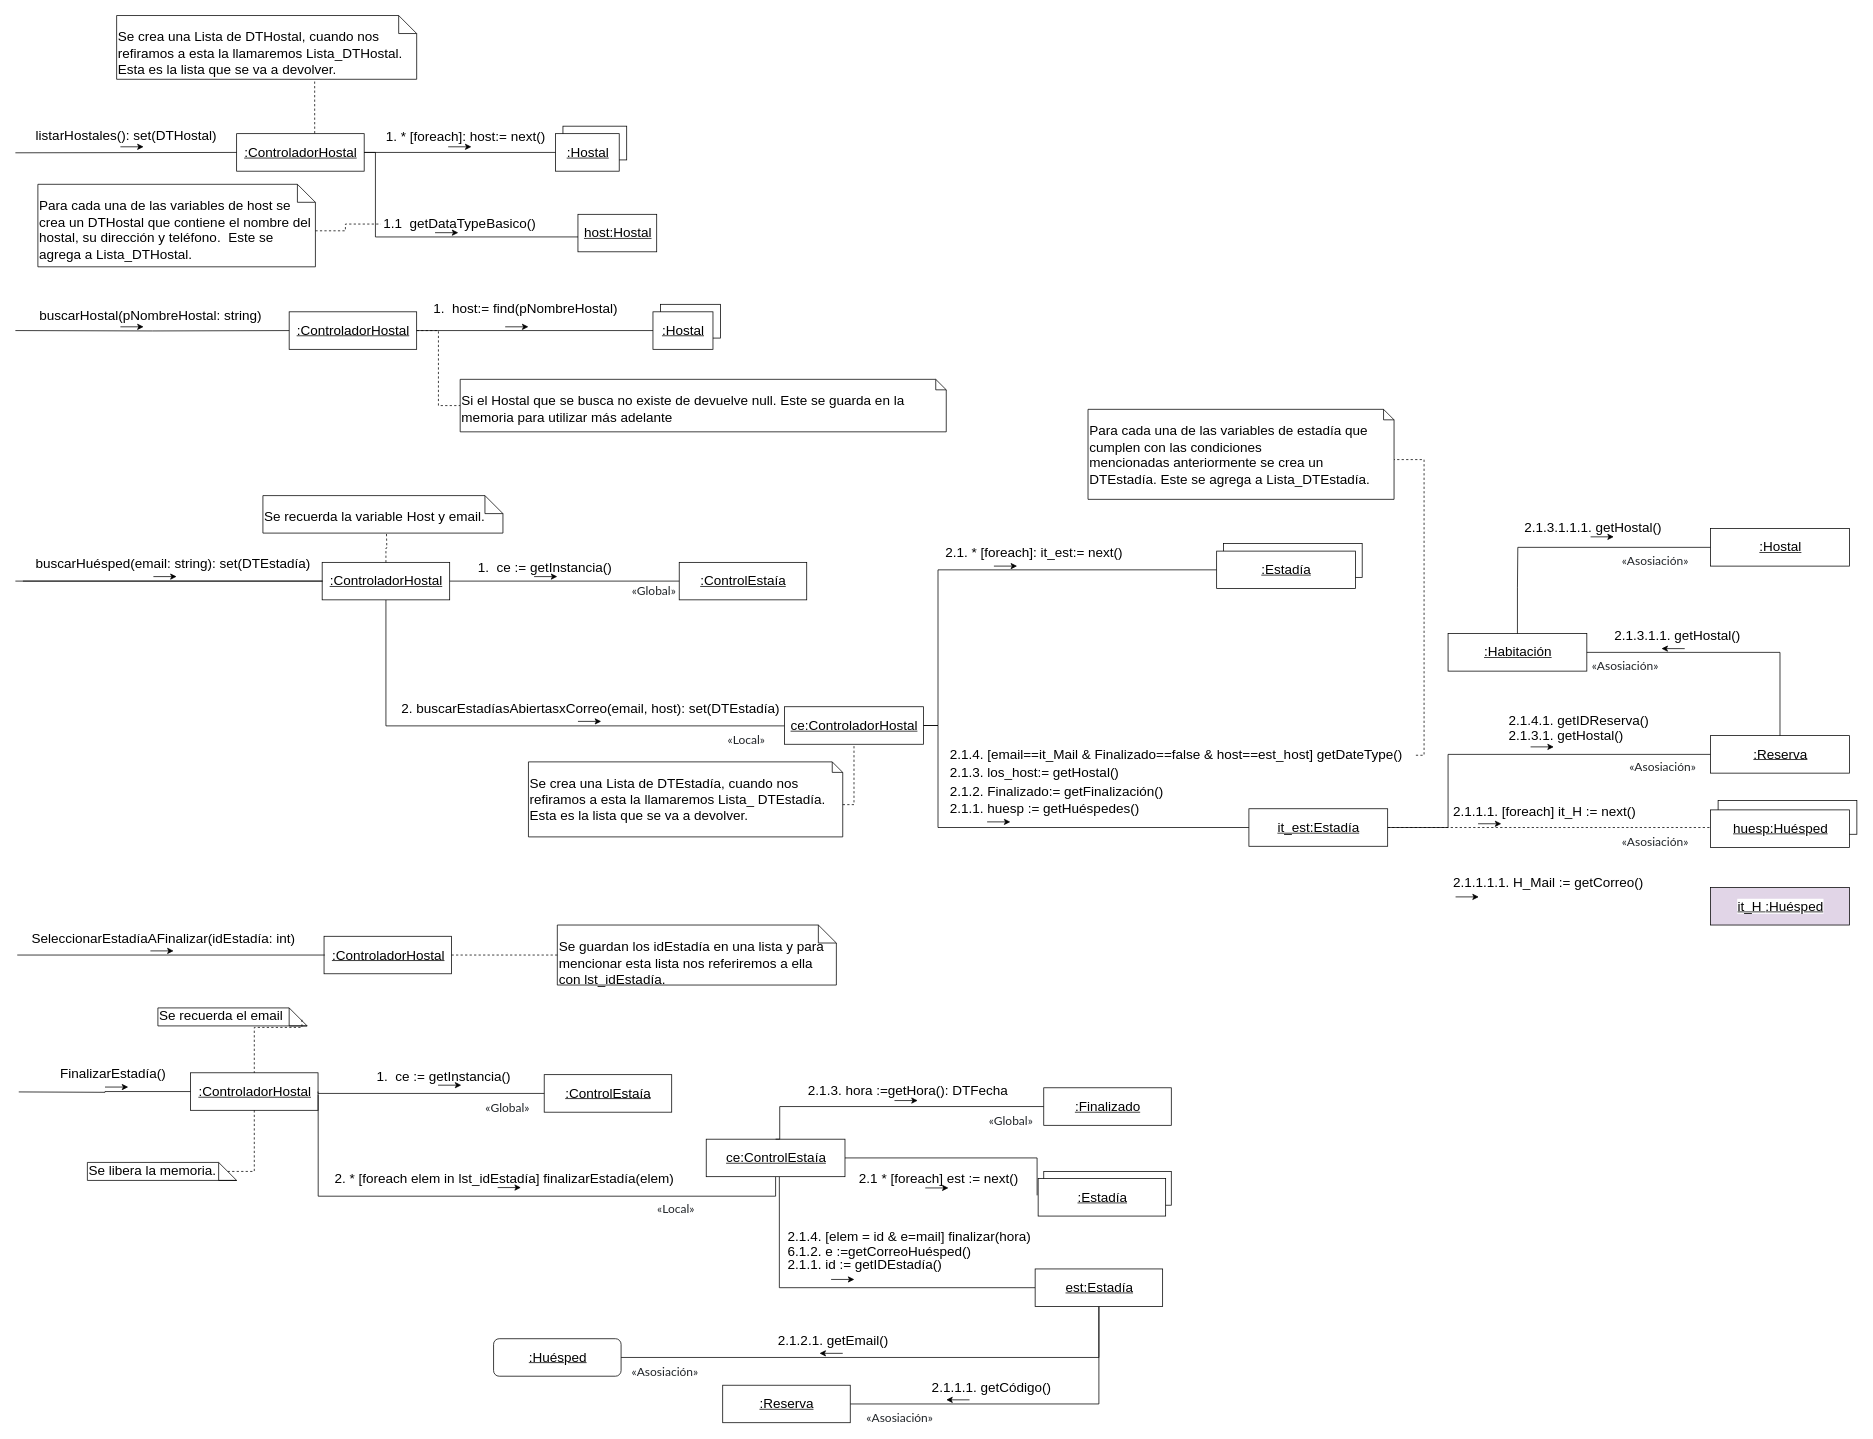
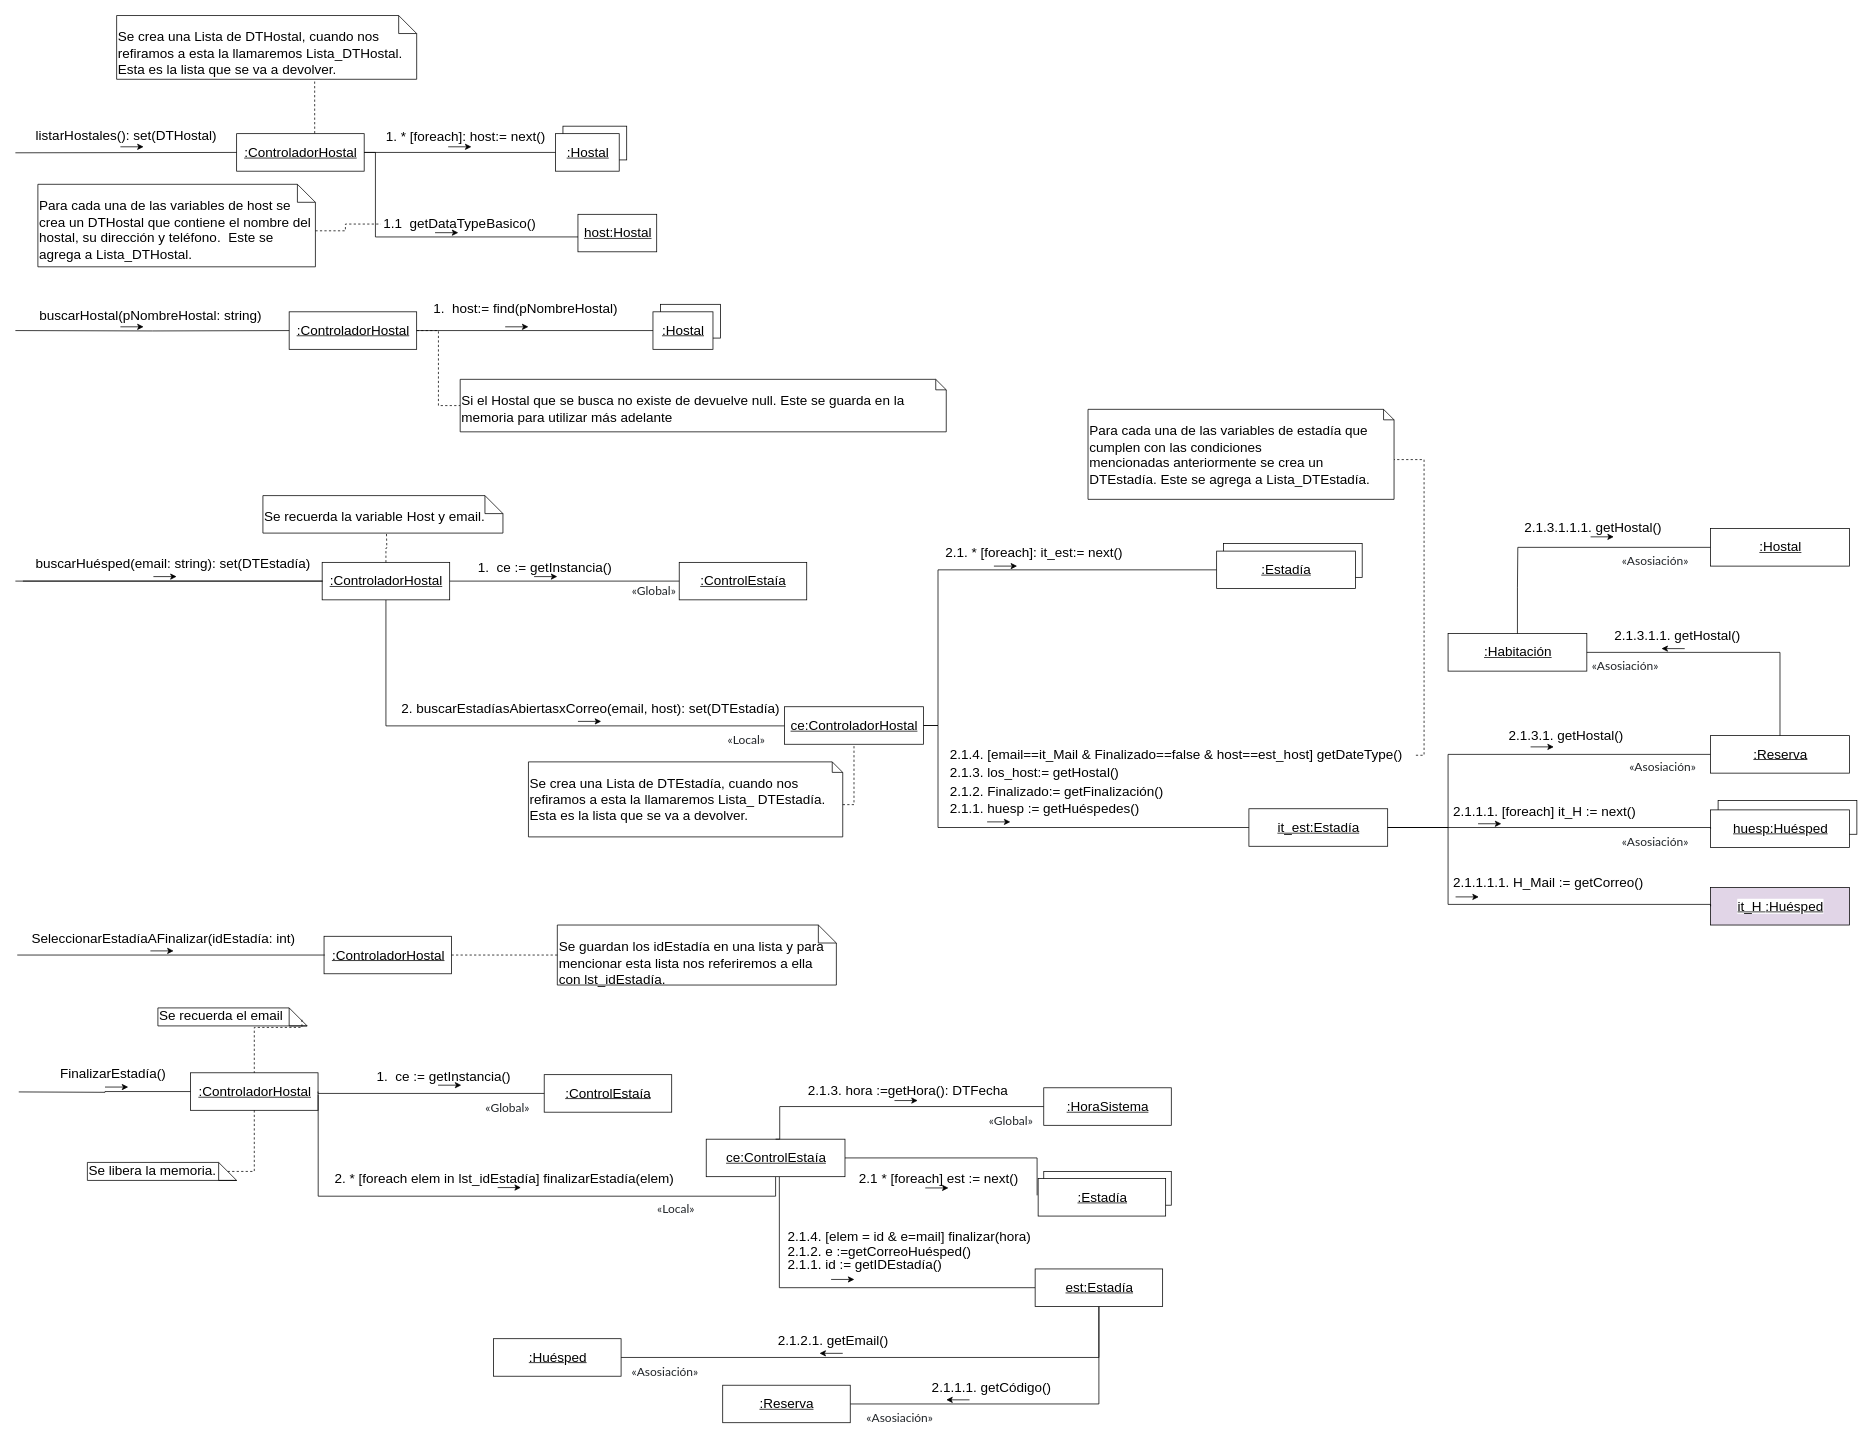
node "2.1.4.1. getIDReserva()": removed
edge "it_est:Estadía" -- "huesp:Huésped": style dashed -> solid
edge "it_est:Estadía" -- "it_H :Huésped": added
node ":Finalizado": label ":Finalizado" -> ":HoraSistema"
node "6.1.2. e :=getCorreoHuésped()": label "6.1.2. e :=getCorreoHuésped()" -> "2.1.2. e :=getCorreoHuésped()"
node ":Huésped": shape rounded rectangle -> rectangle
